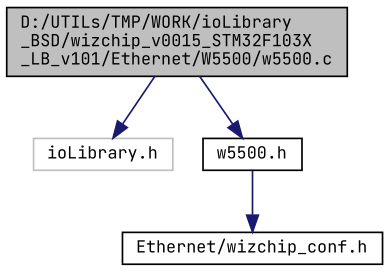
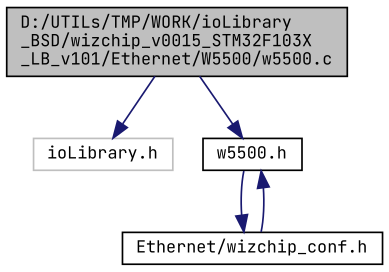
edge "Ethernet/wizchip_conf.h" -> "w5500.h": added
